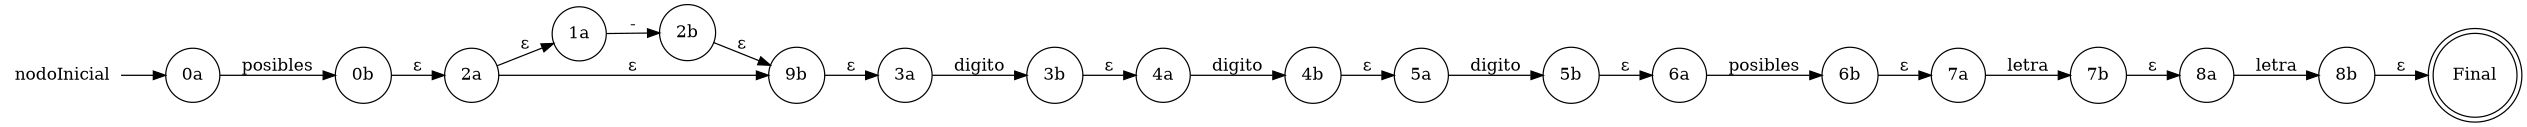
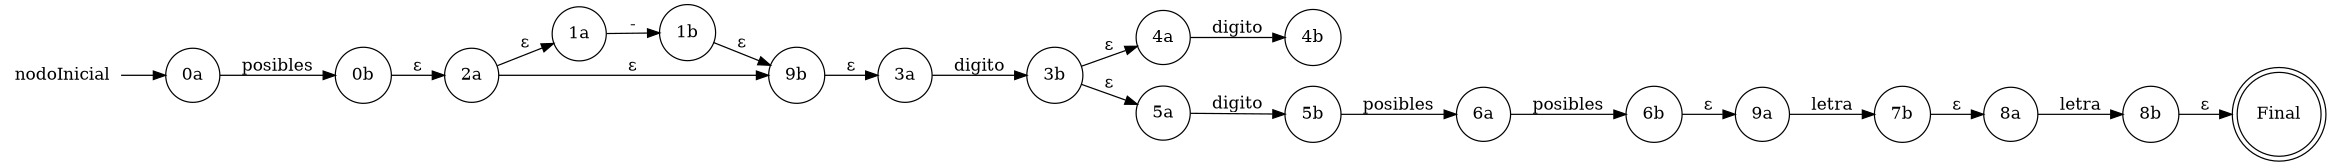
node "2b": label "2b" -> "1b"
edge "5b" -> "6a": label "ε" -> "posibles"
edge "4b" -> "5a": now "3b" -> "5a"
node "7a": label "7a" -> "9a"
